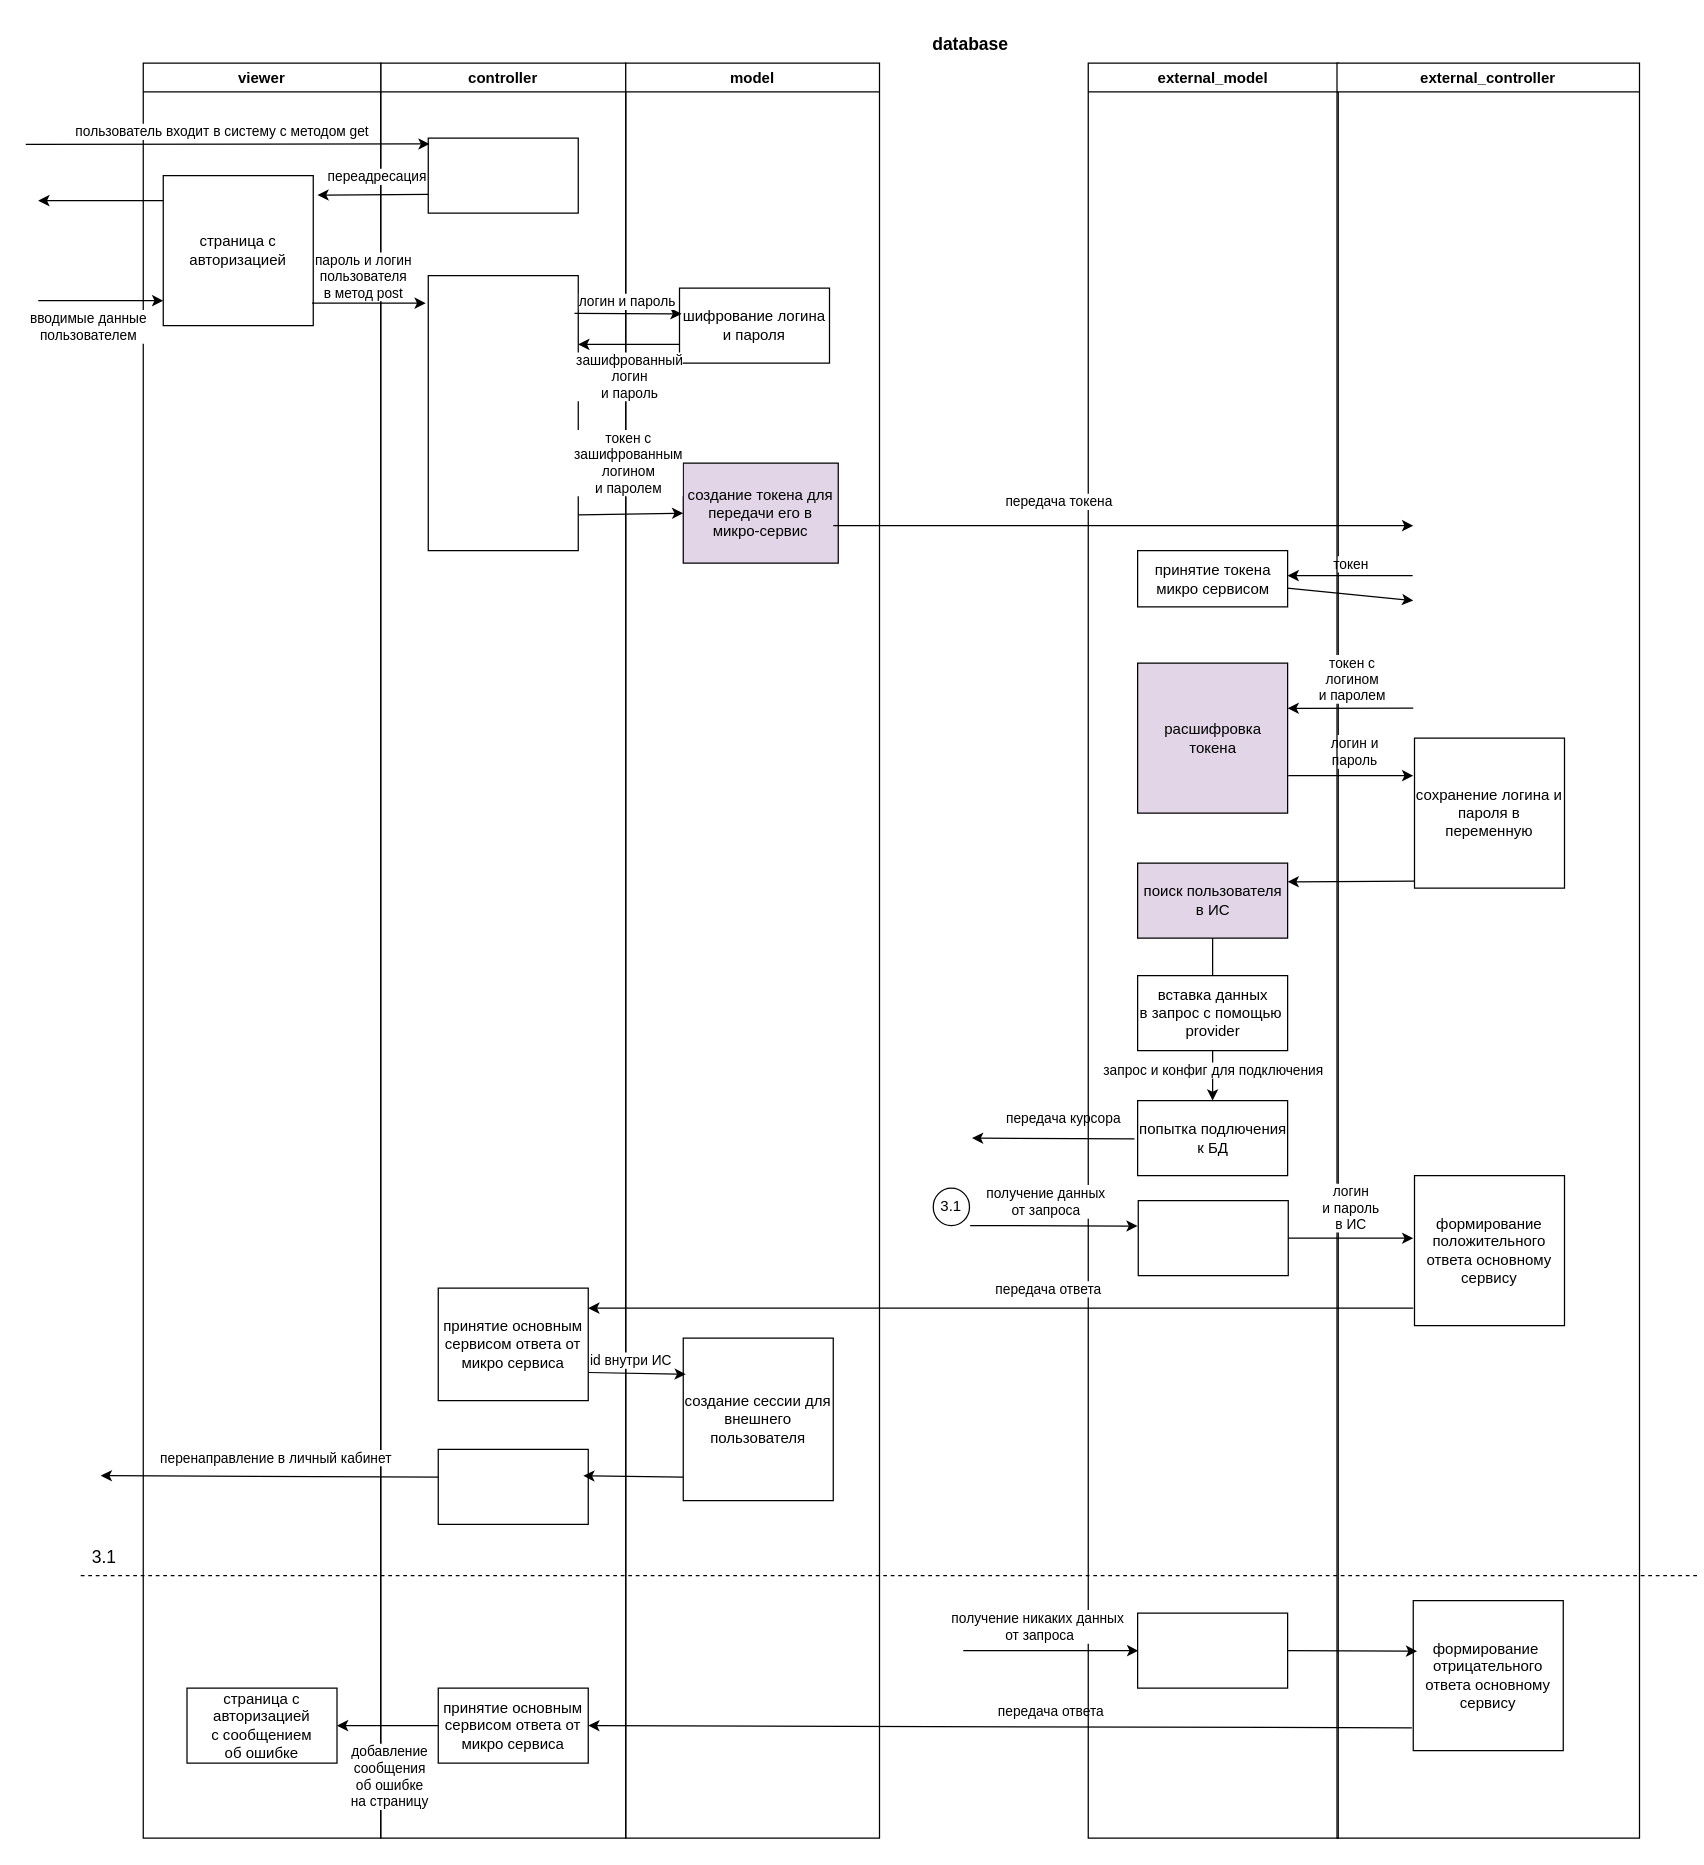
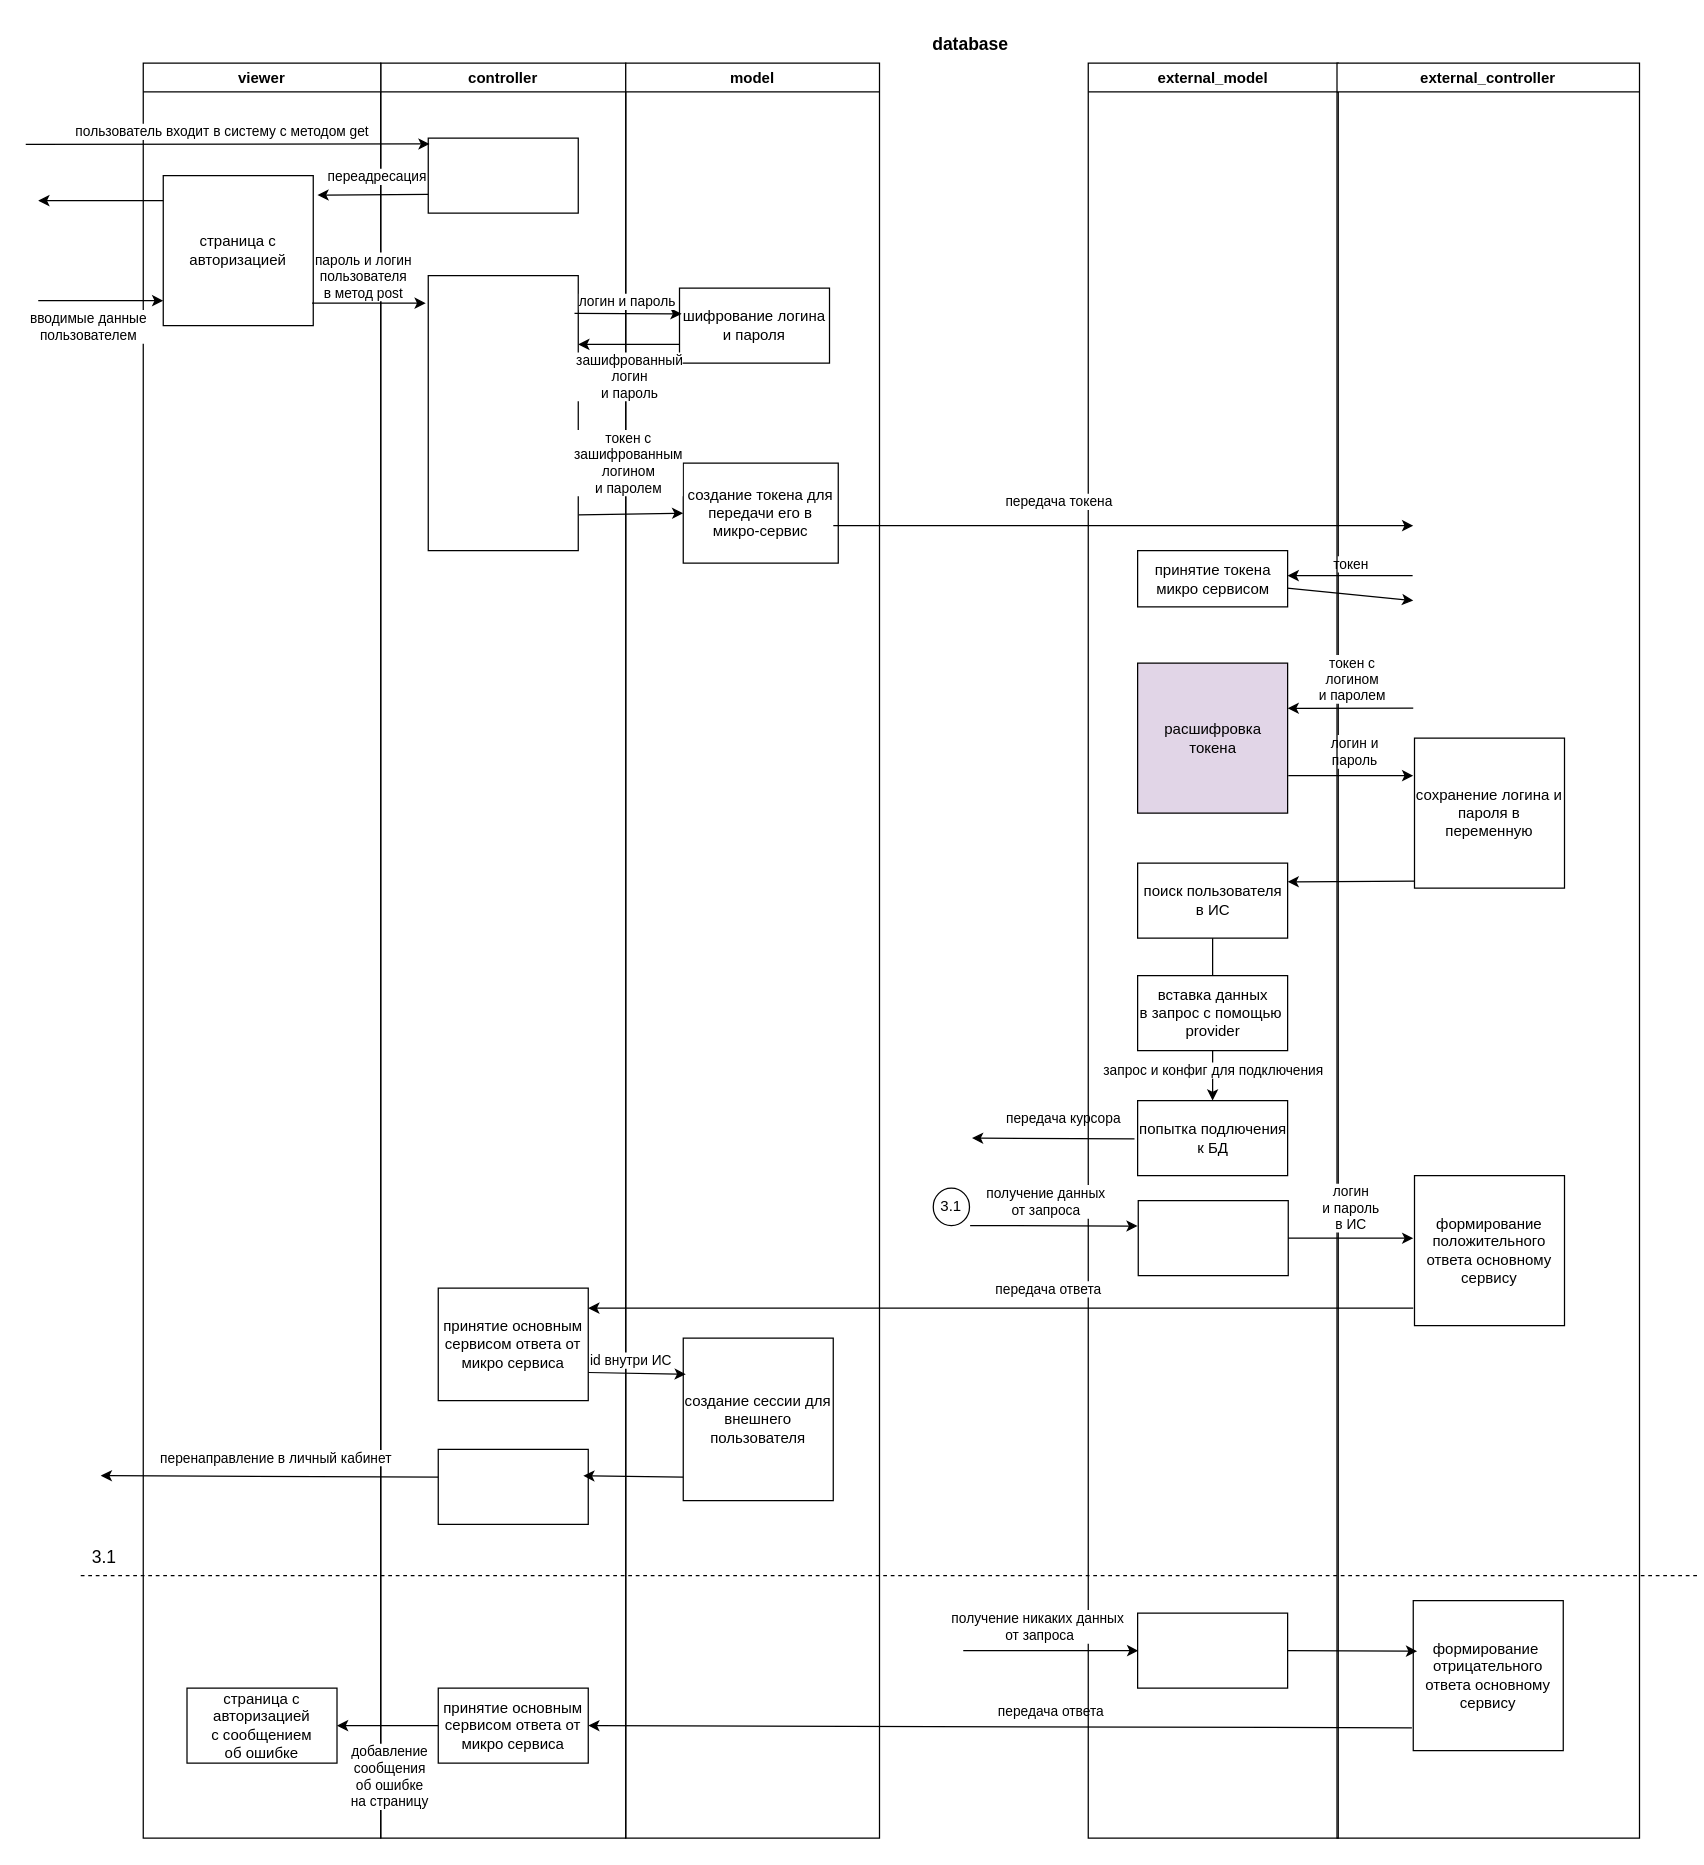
node "создание токена для передачи его в микро-сервис": fillcolor #e1d5e7 -> #ffffff
node "поиск пользователя в ИС": fillcolor #e1d5e7 -> #ffffff
